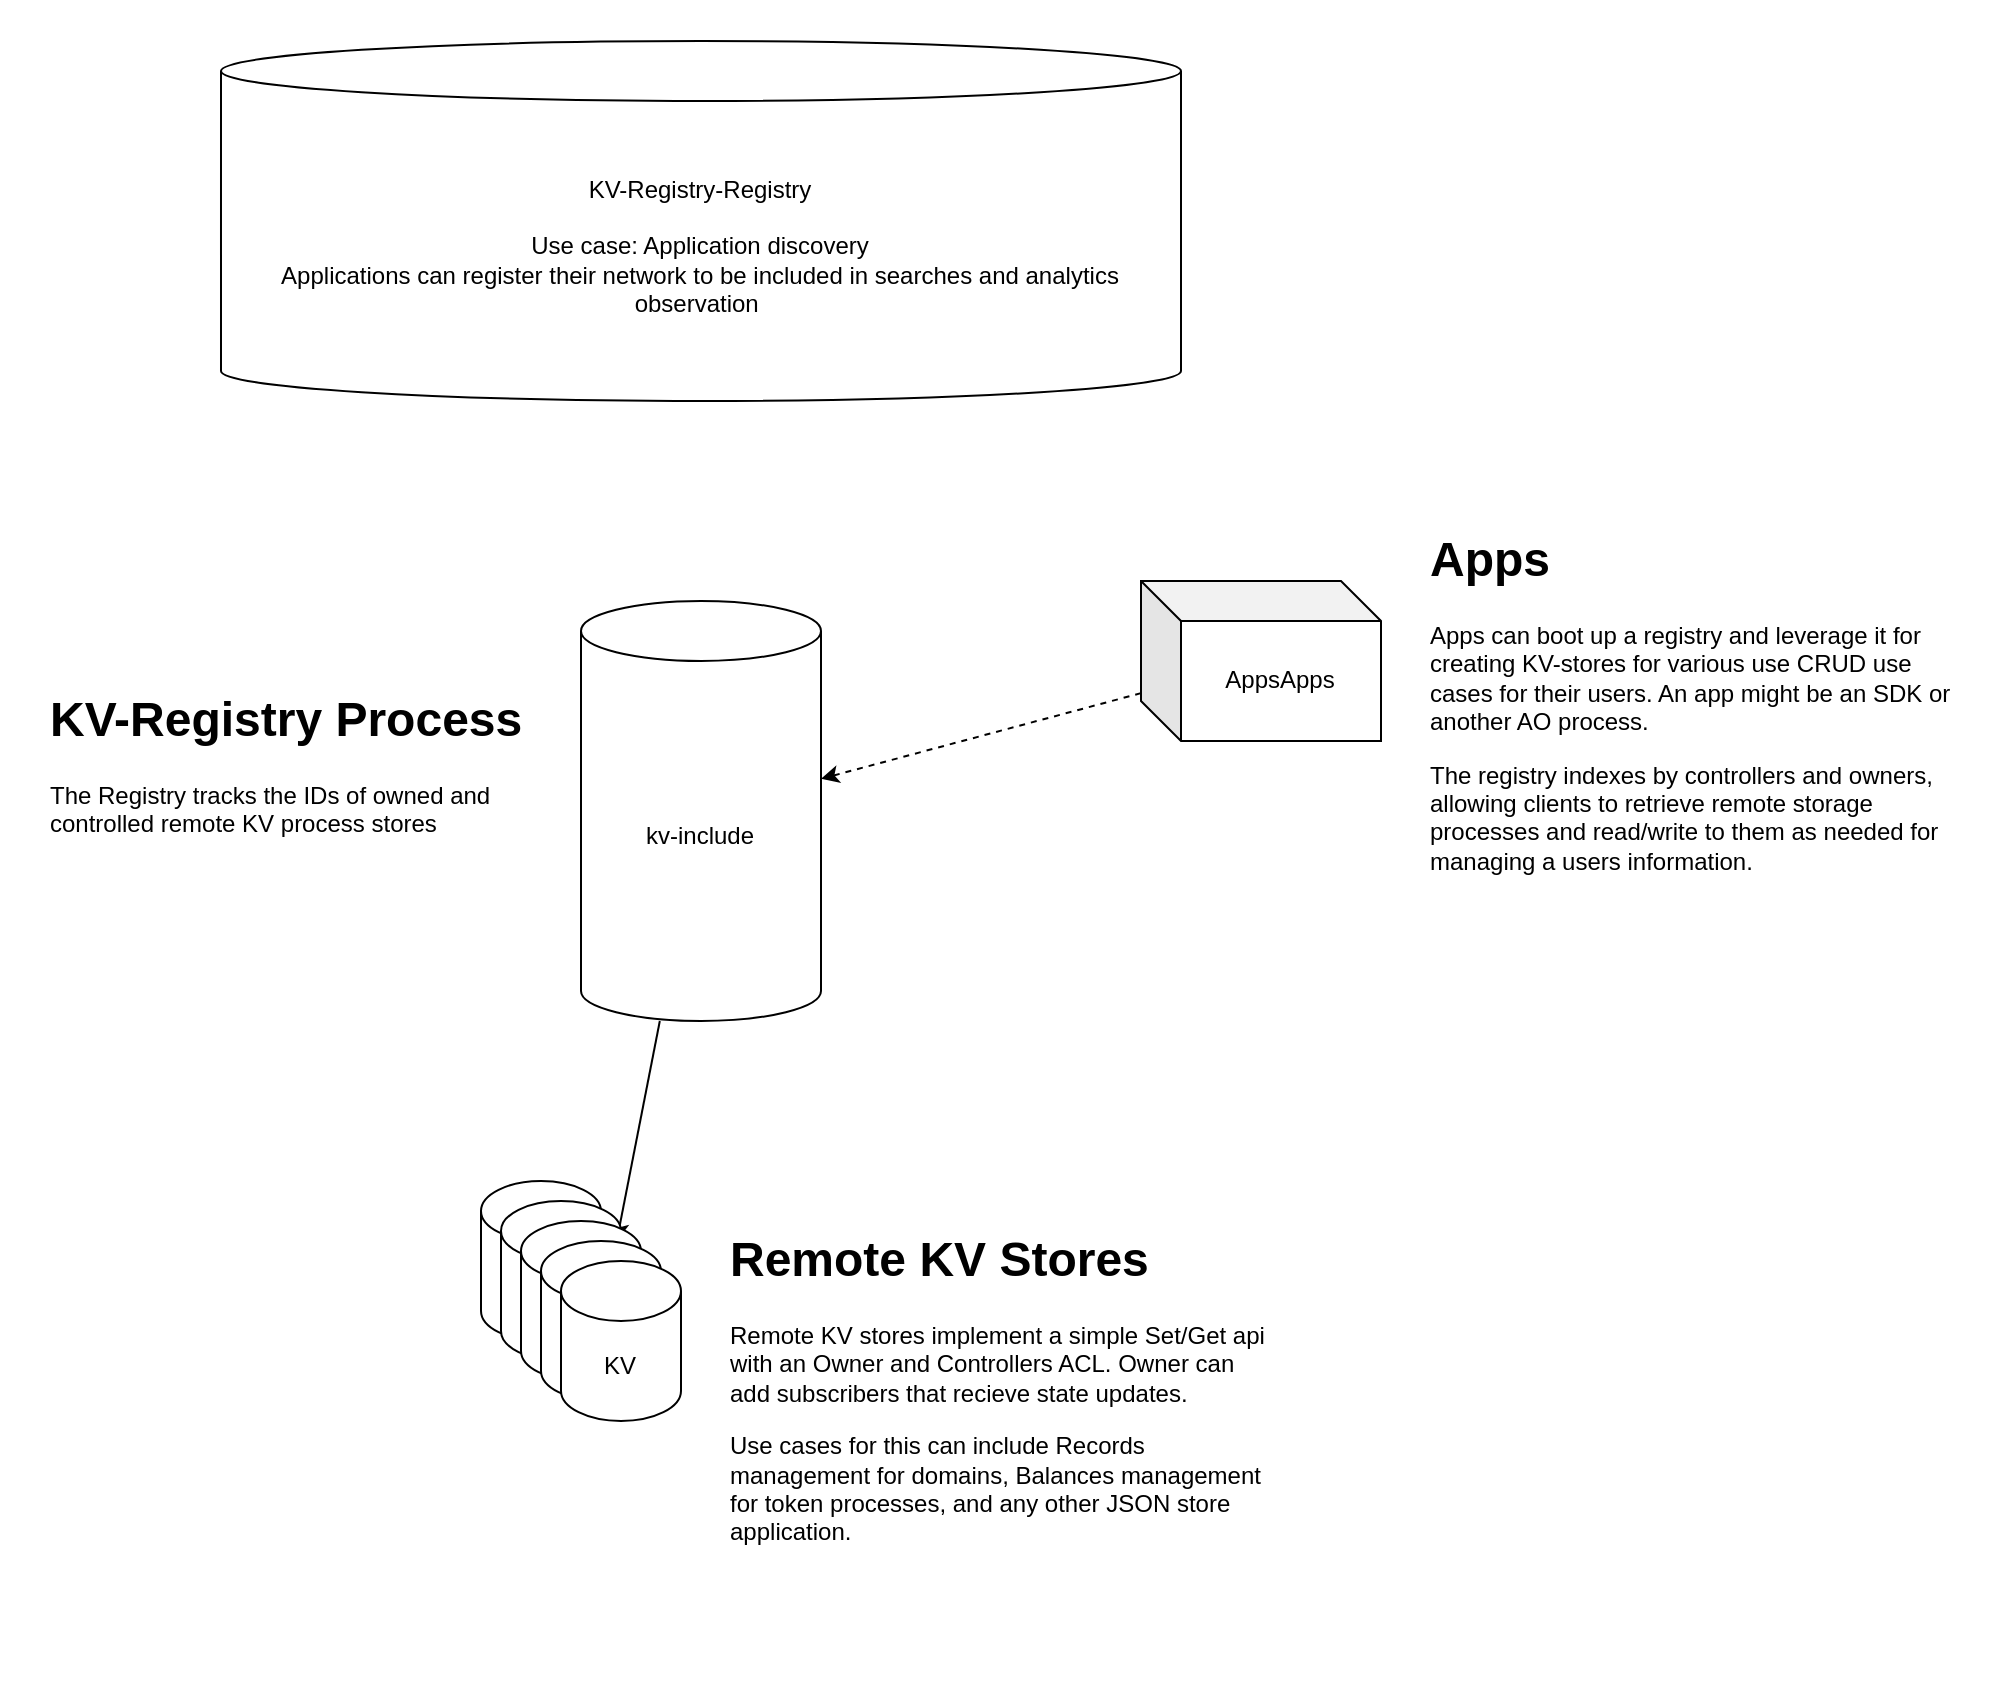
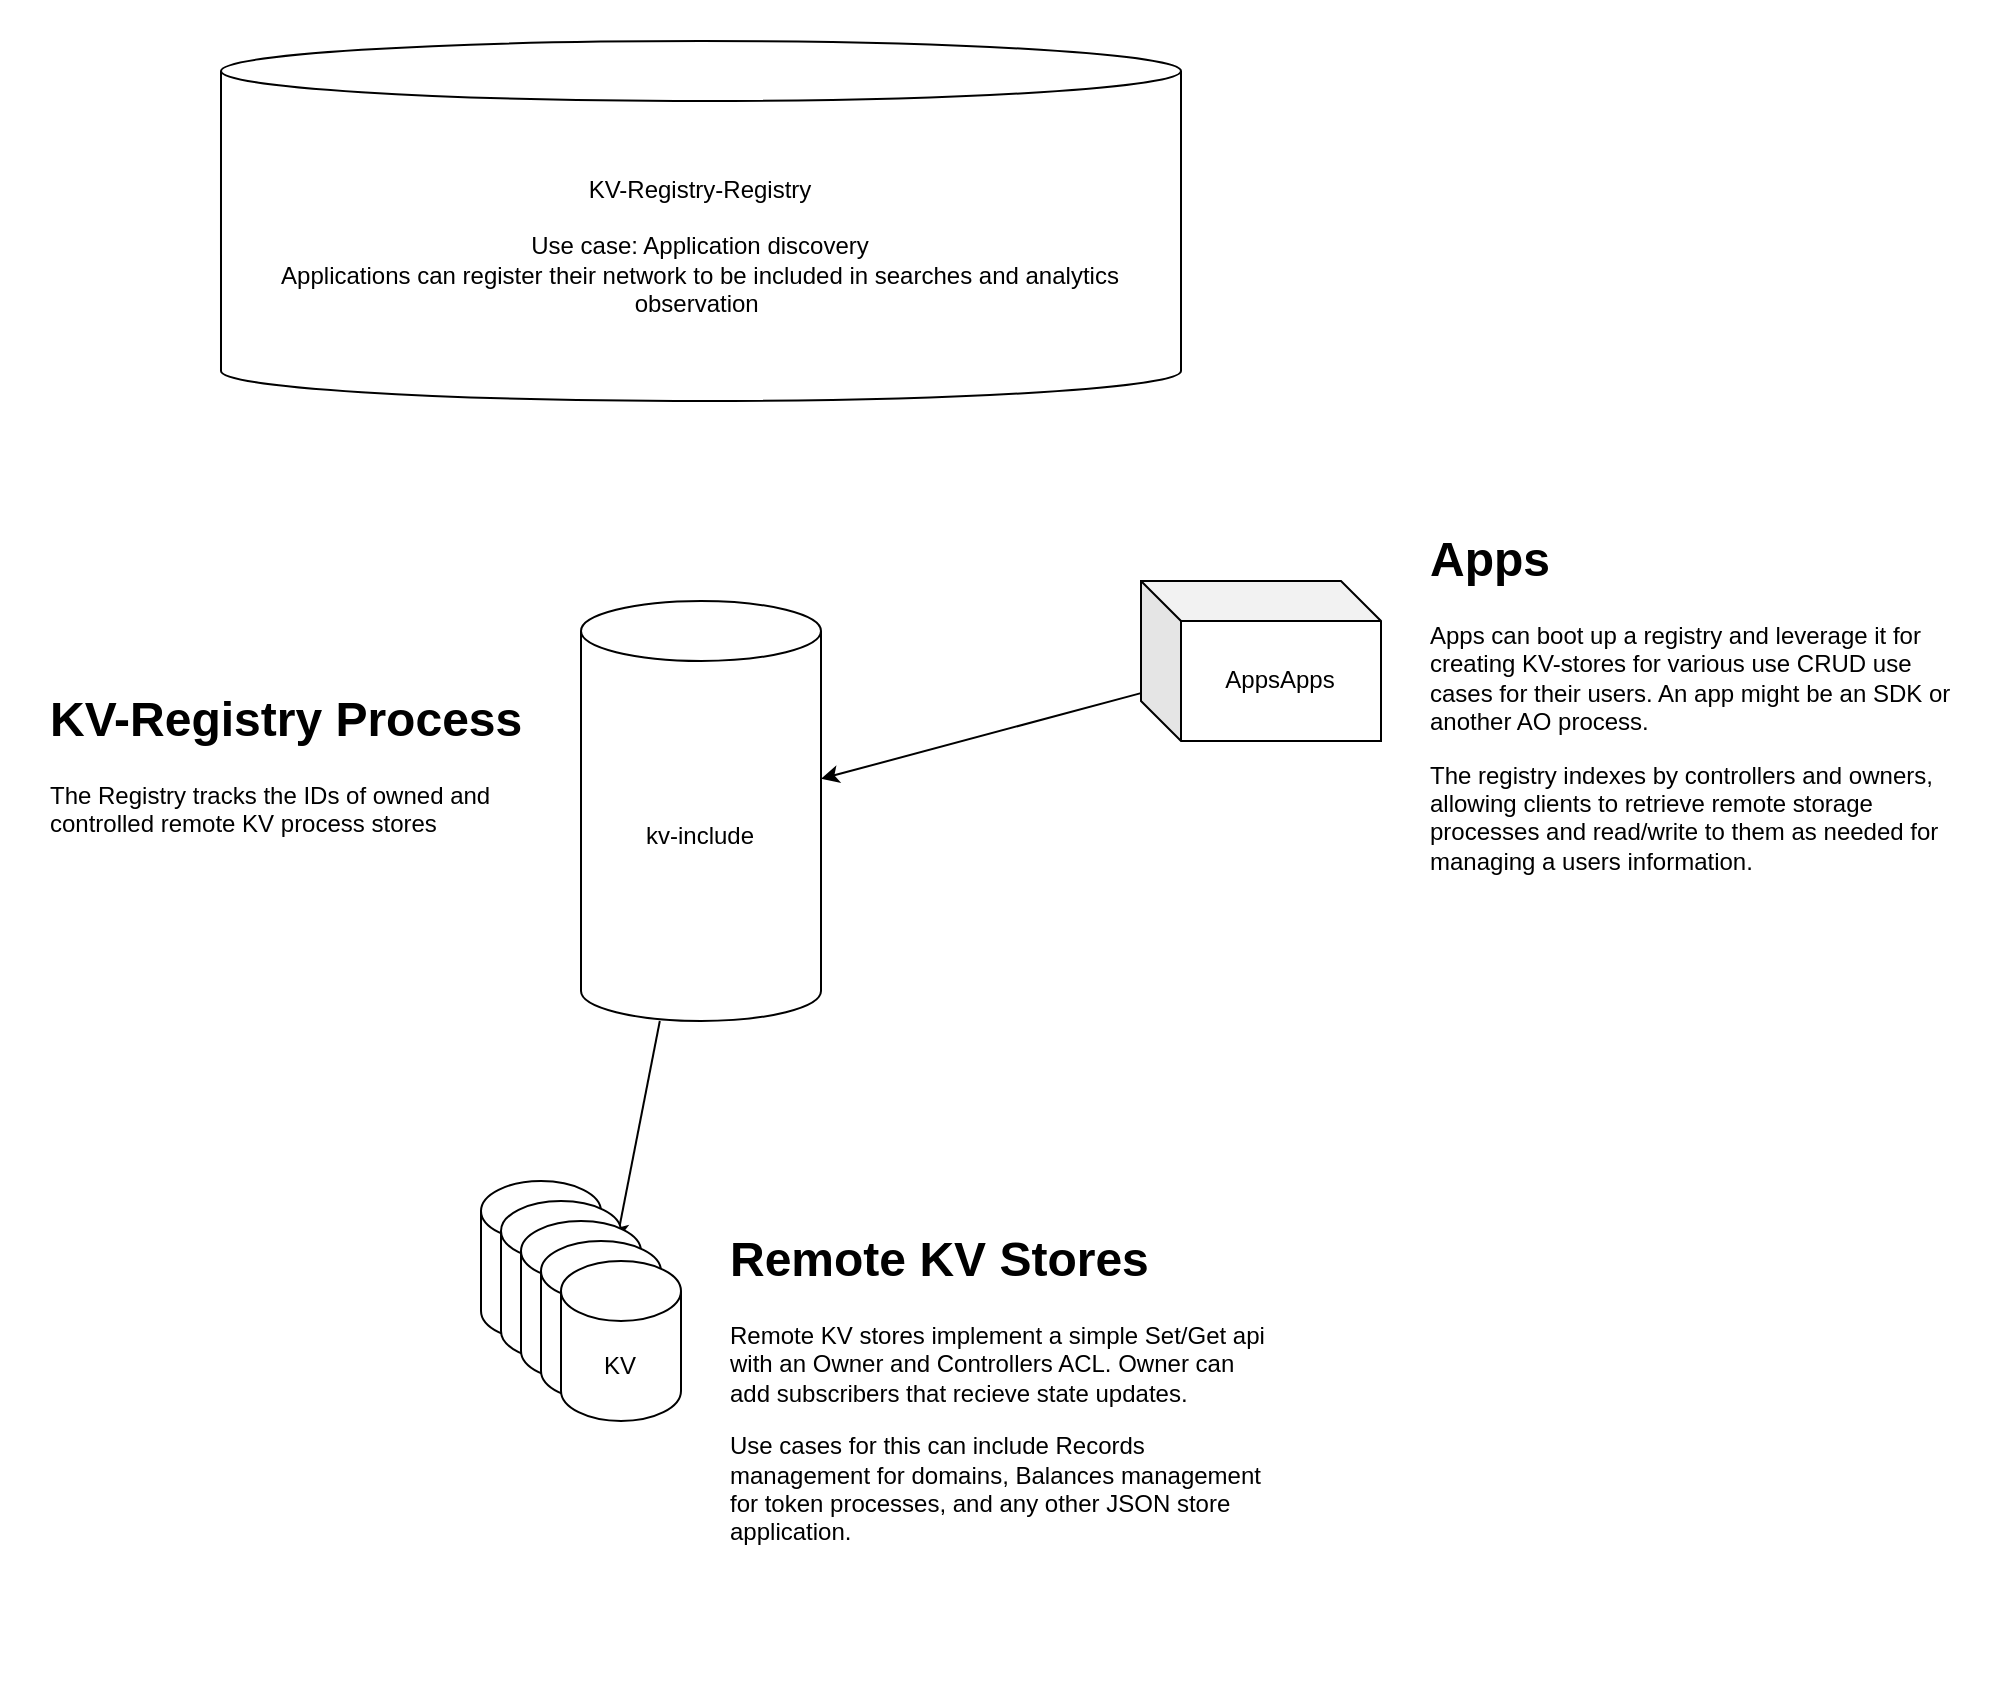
edge "AppsApps" -> "kv-include": style dashed -> solid
